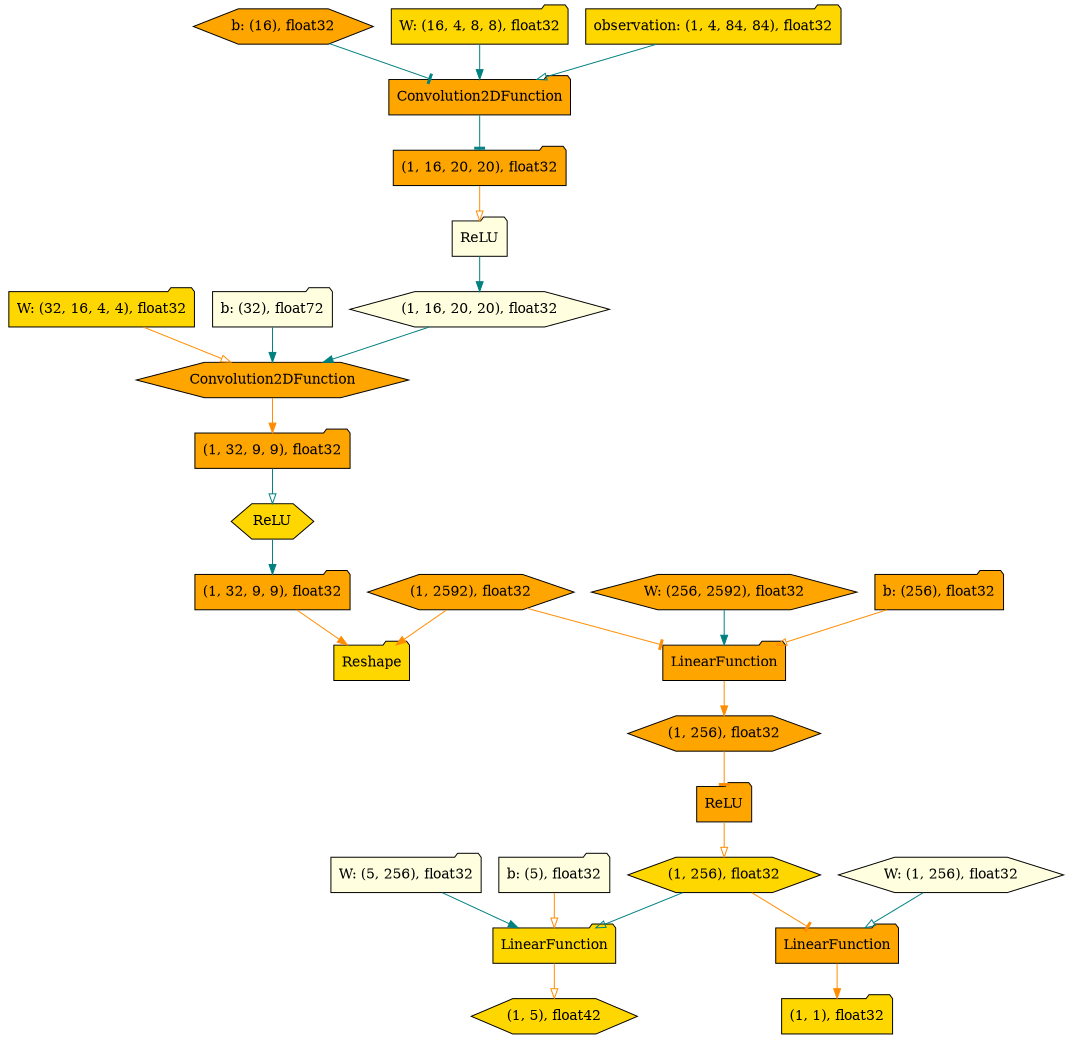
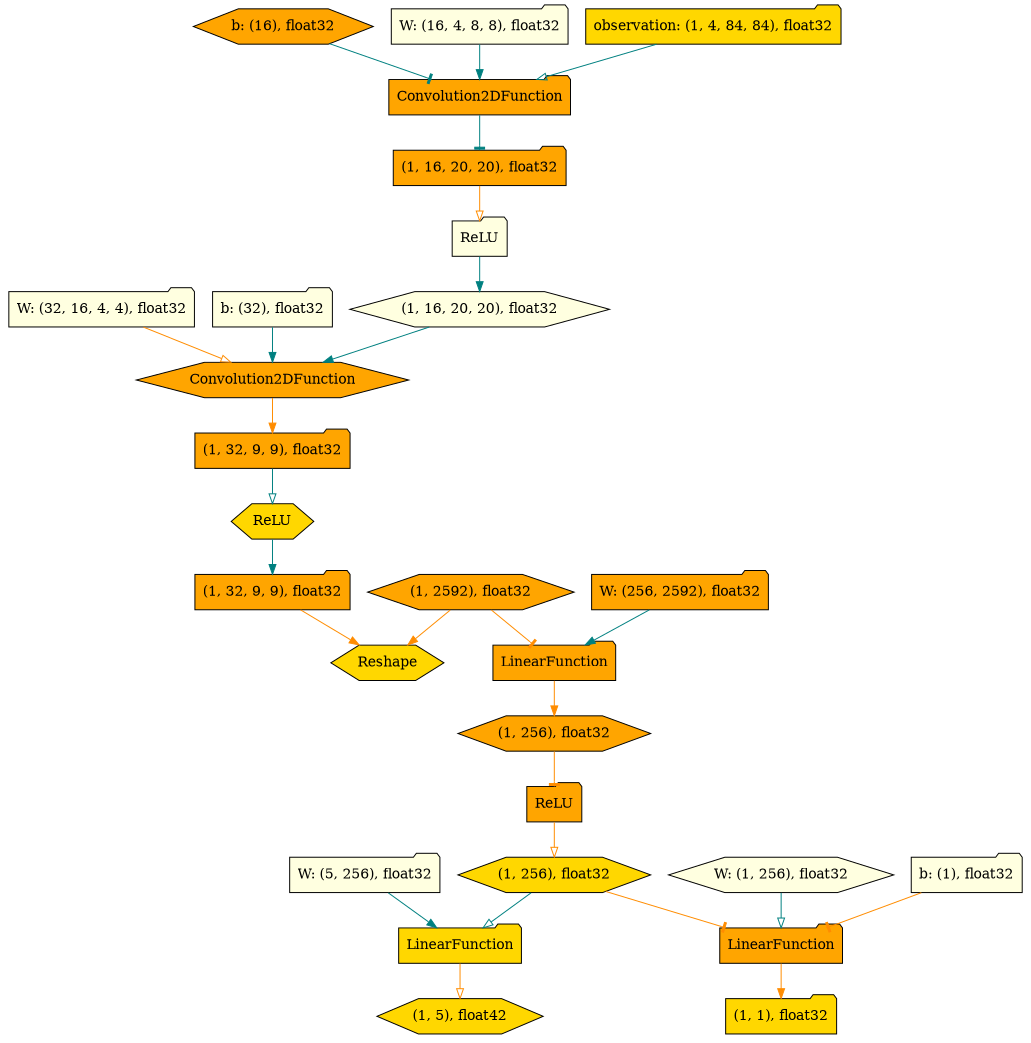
node "W: (16, 4, 8, 8), float32": fillcolor gold -> lightyellow
node "W: (32, 16, 4, 4), float32": fillcolor gold -> lightyellow
node "b: (32), float72": label "b: (32), float72" -> "b: (32), float32"
node "W: (256, 2592), float32": shape hexagon -> folder
node "b: (256), float32": removed
node "Reshape": shape folder -> hexagon
node "b: (5), float32": removed
node "b: (1), float32": added
